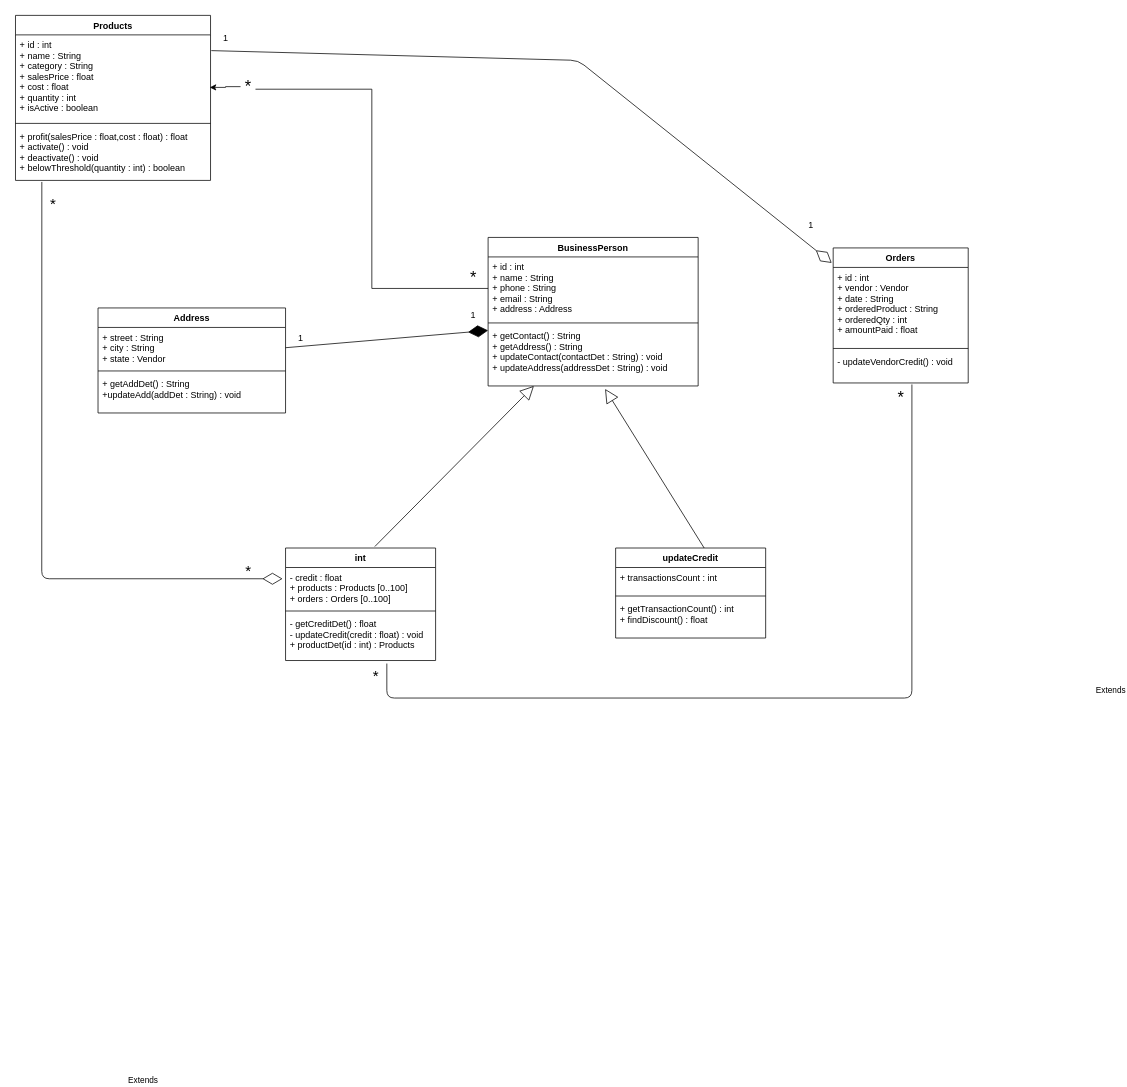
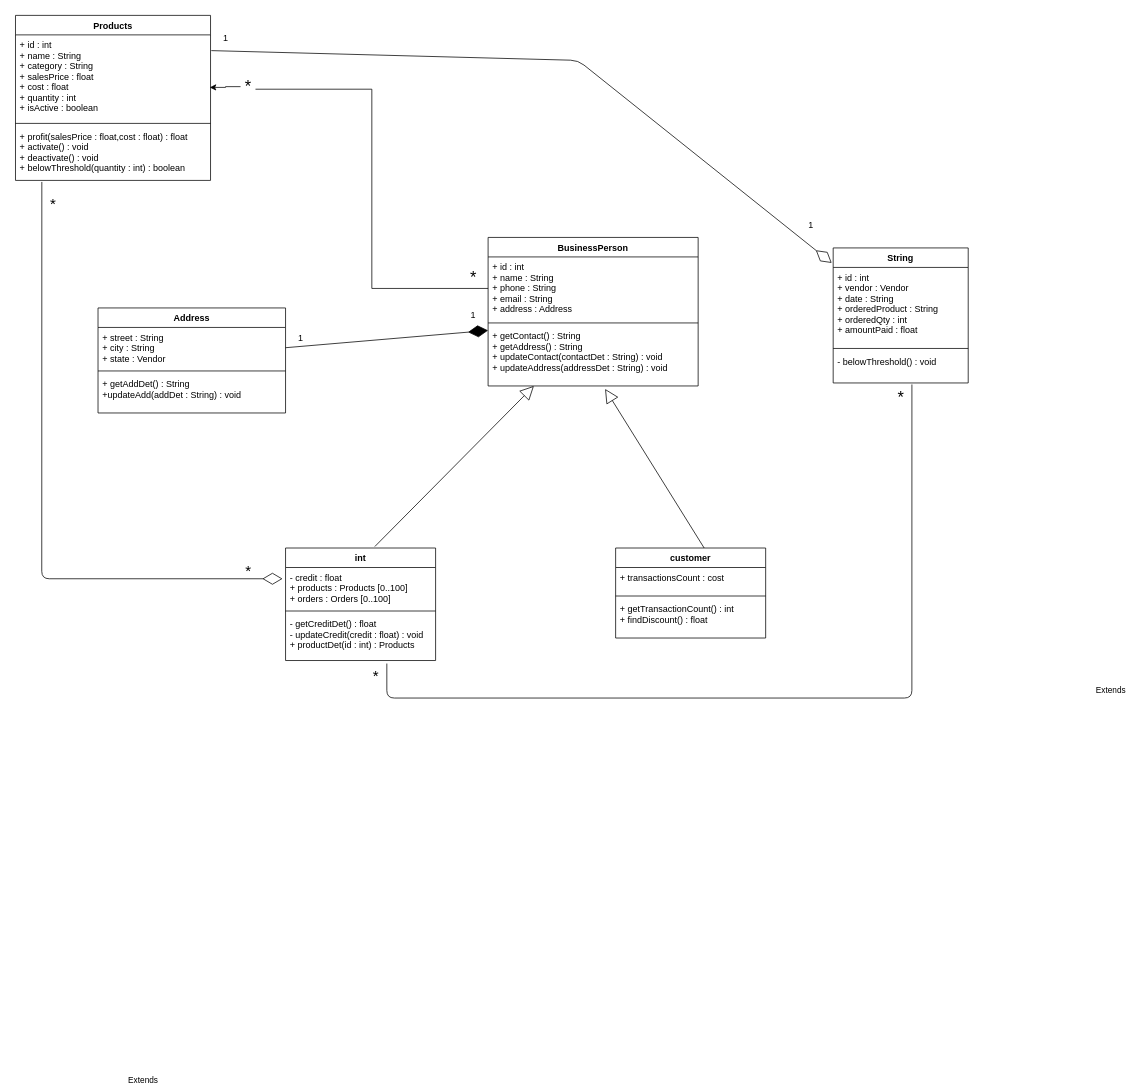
node "Orders": label "Orders" -> "String"
node "- updateVendorCredit() : void": label "- updateVendorCredit() : void" -> "- belowThreshold() : void"
node "updateCredit": label "updateCredit" -> "customer"
node "+ transactionsCount : int": label "+ transactionsCount : int" -> "+ transactionsCount : cost"
